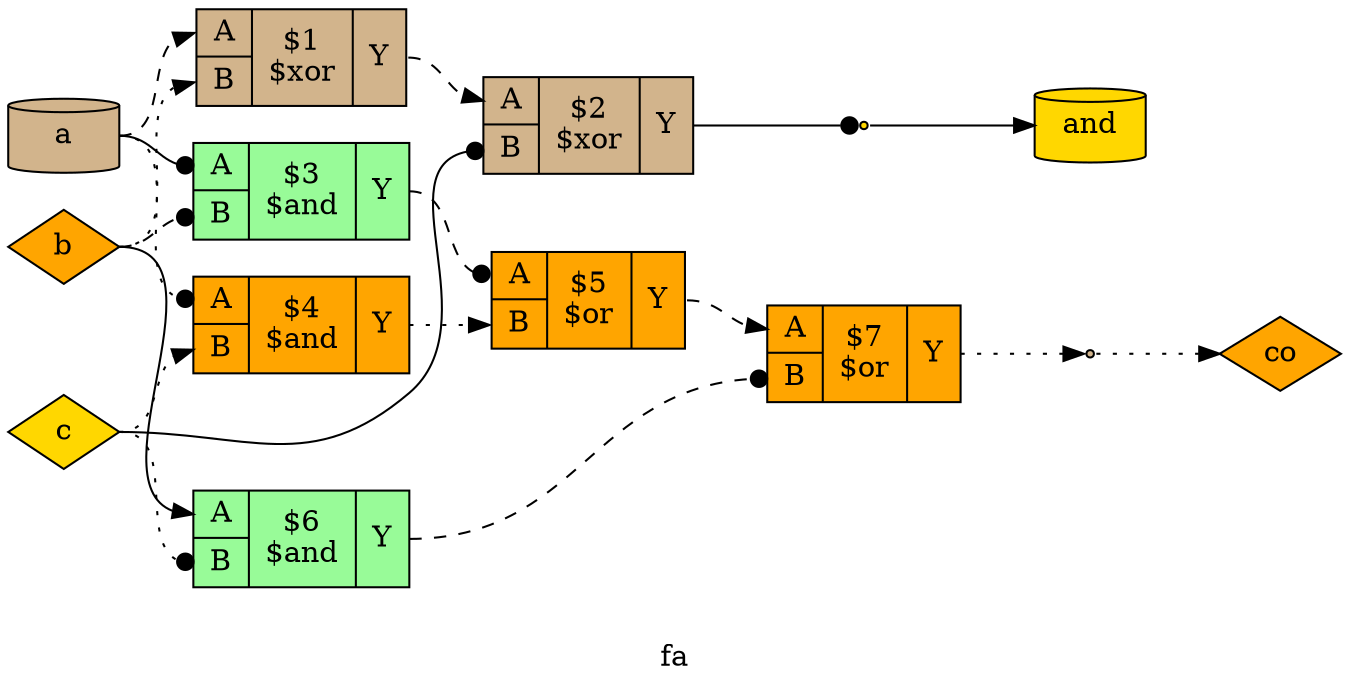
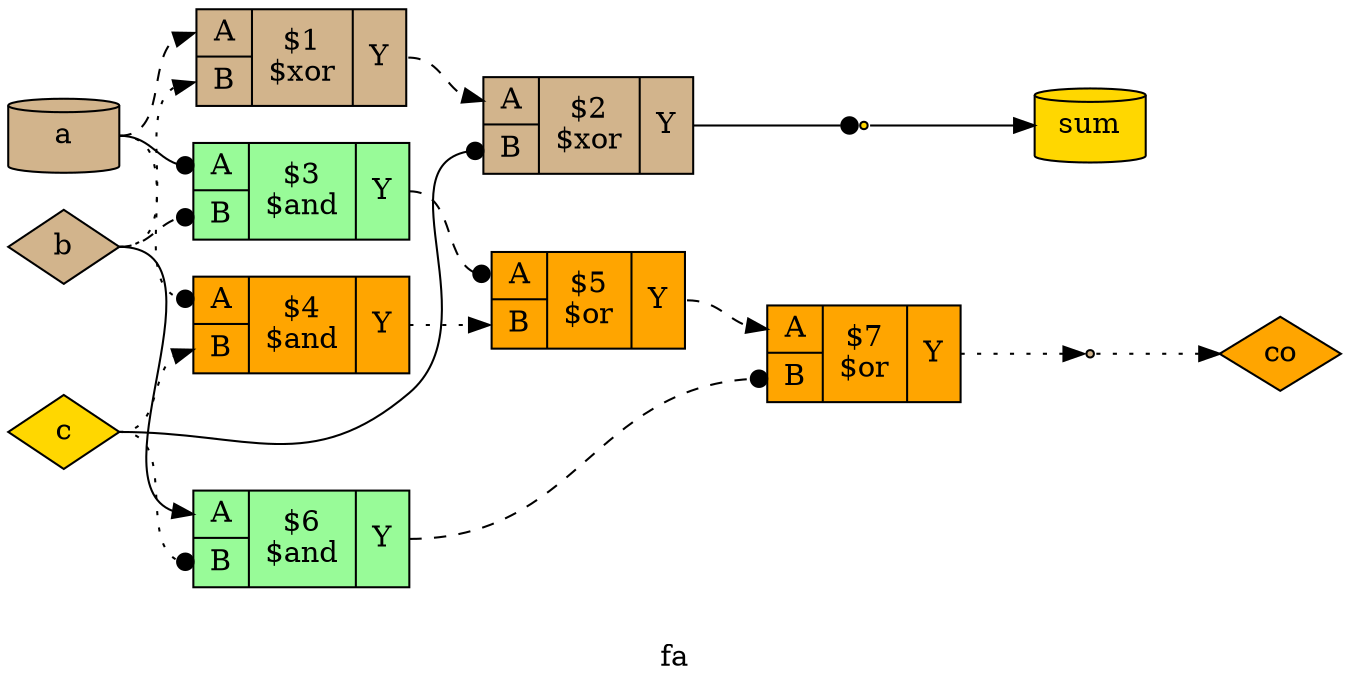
node "and": label "and" -> "sum"
node "b": fillcolor orange -> tan
